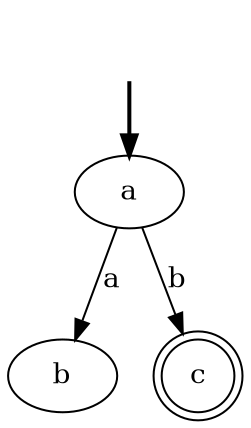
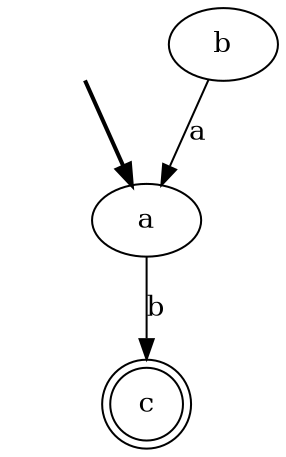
edge "a" -> "b": reversed
